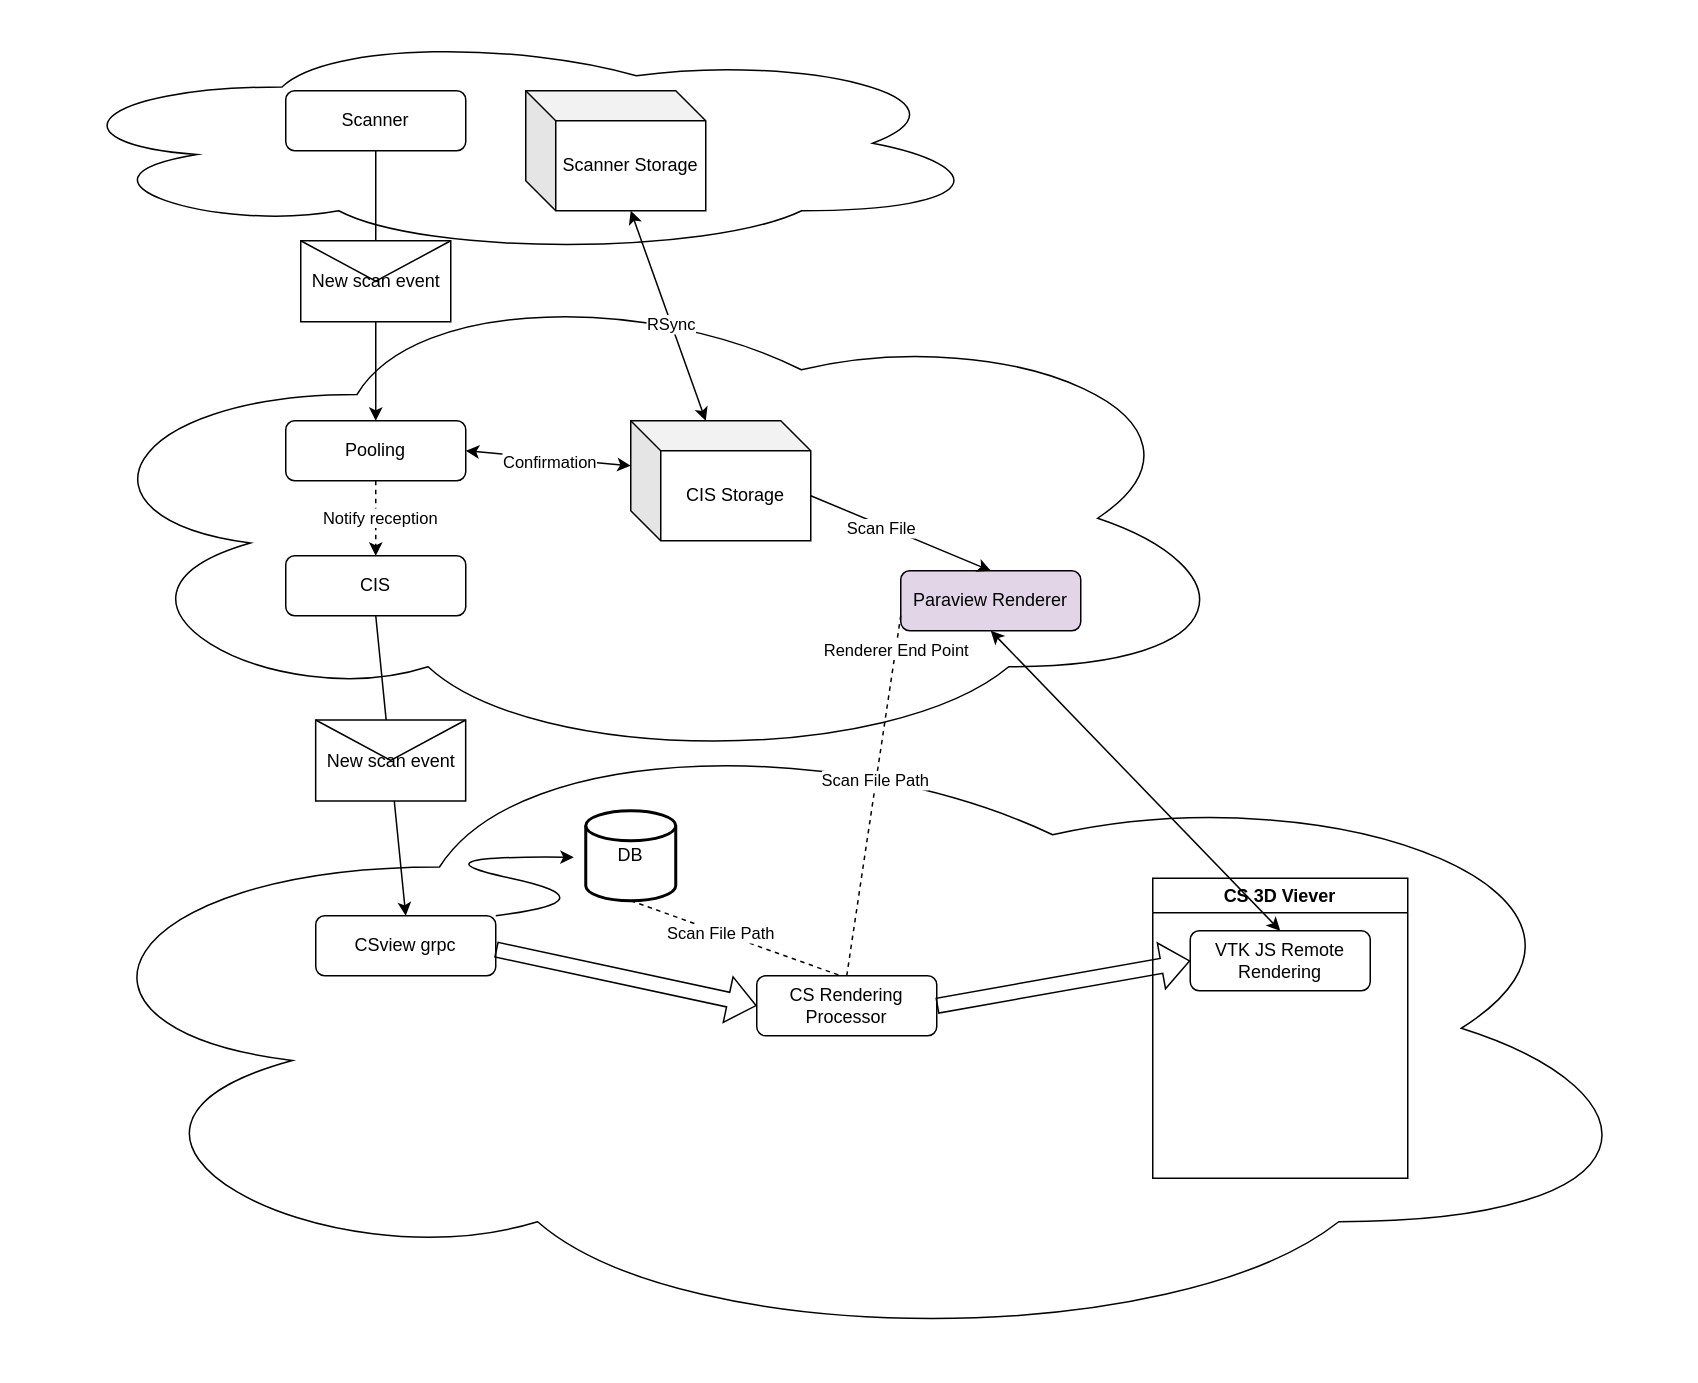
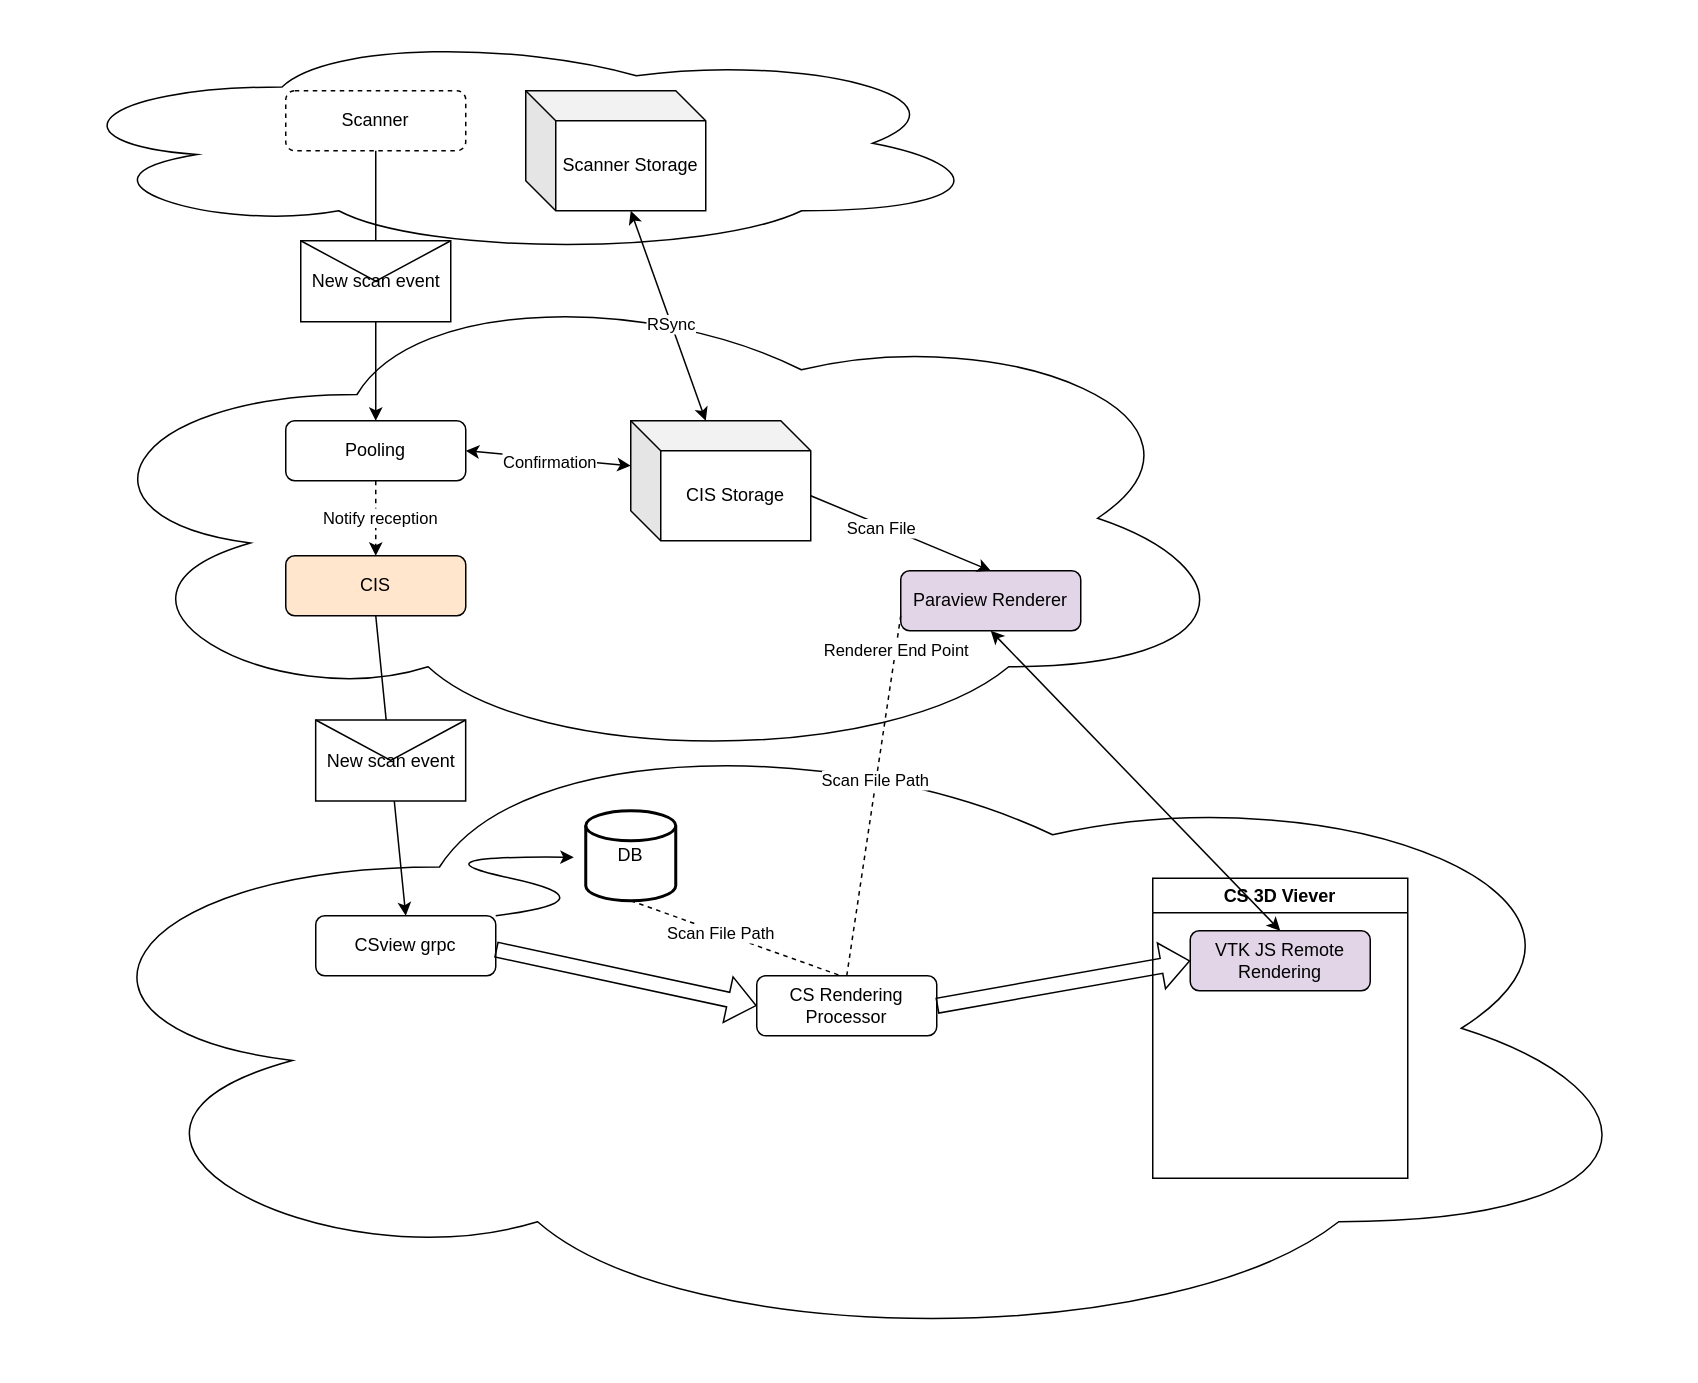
node "Scanner": style solid -> dashed
node "CIS": fillcolor #ffffff -> #ffe6cc
node "VTK JS Remote Rendering": fillcolor #ffffff -> #e1d5e7
